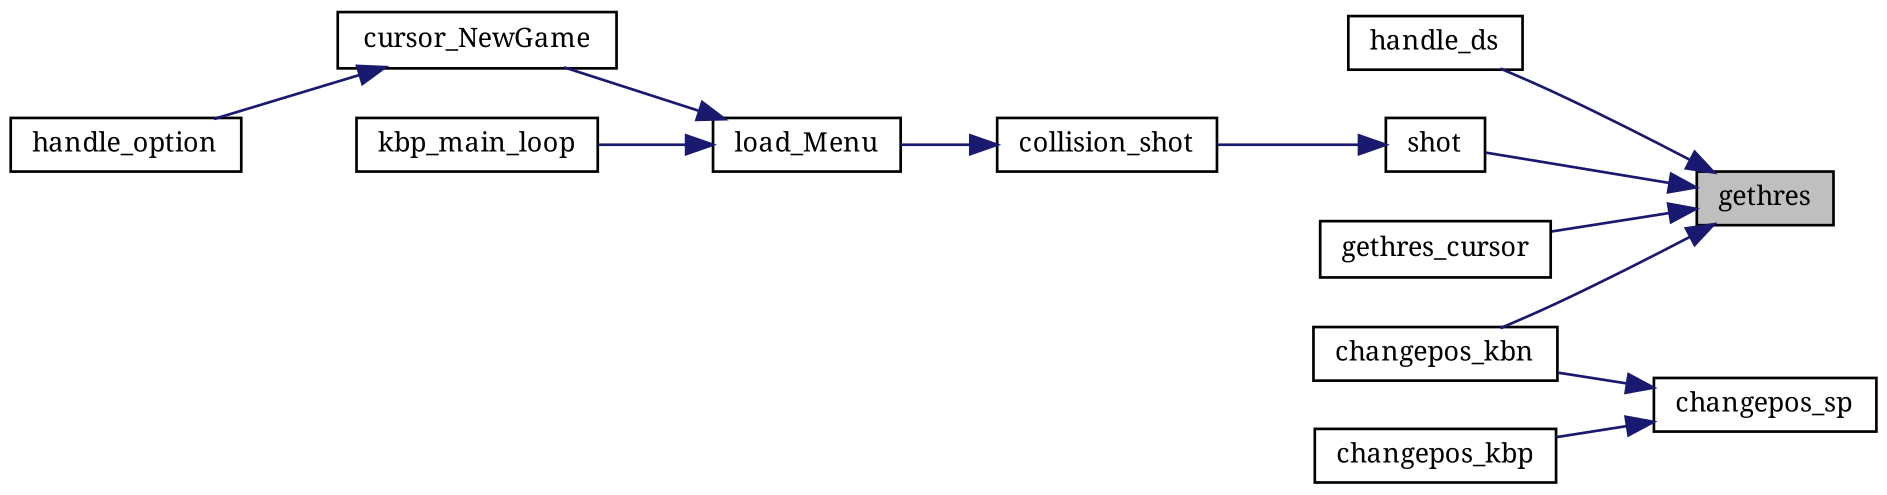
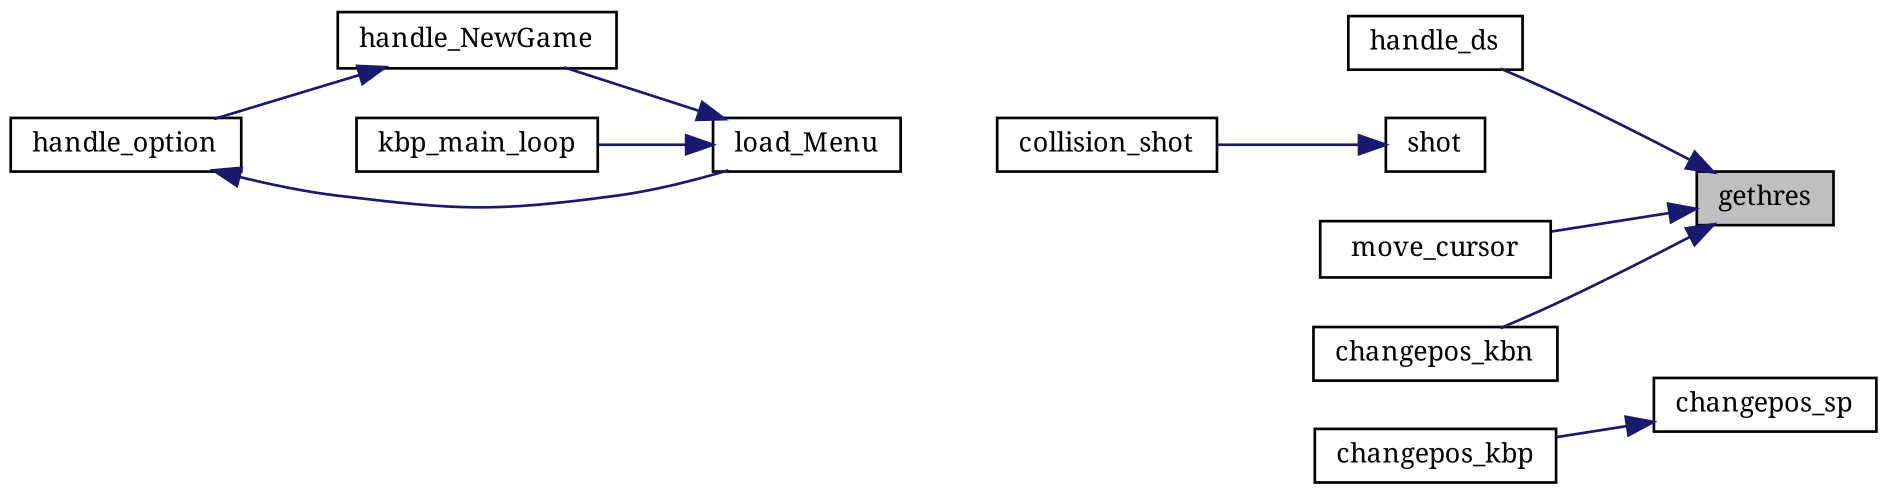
node "cursor_NewGame": label "cursor_NewGame" -> "handle_NewGame"
edge "load_Menu" -> "collision_shot": now "load_Menu" -> "handle_option"
edge "shot" -> "gethres": removed
node "gethres_cursor": label "gethres_cursor" -> "move_cursor"
edge "changepos_kbn" -> "changepos_sp": removed
